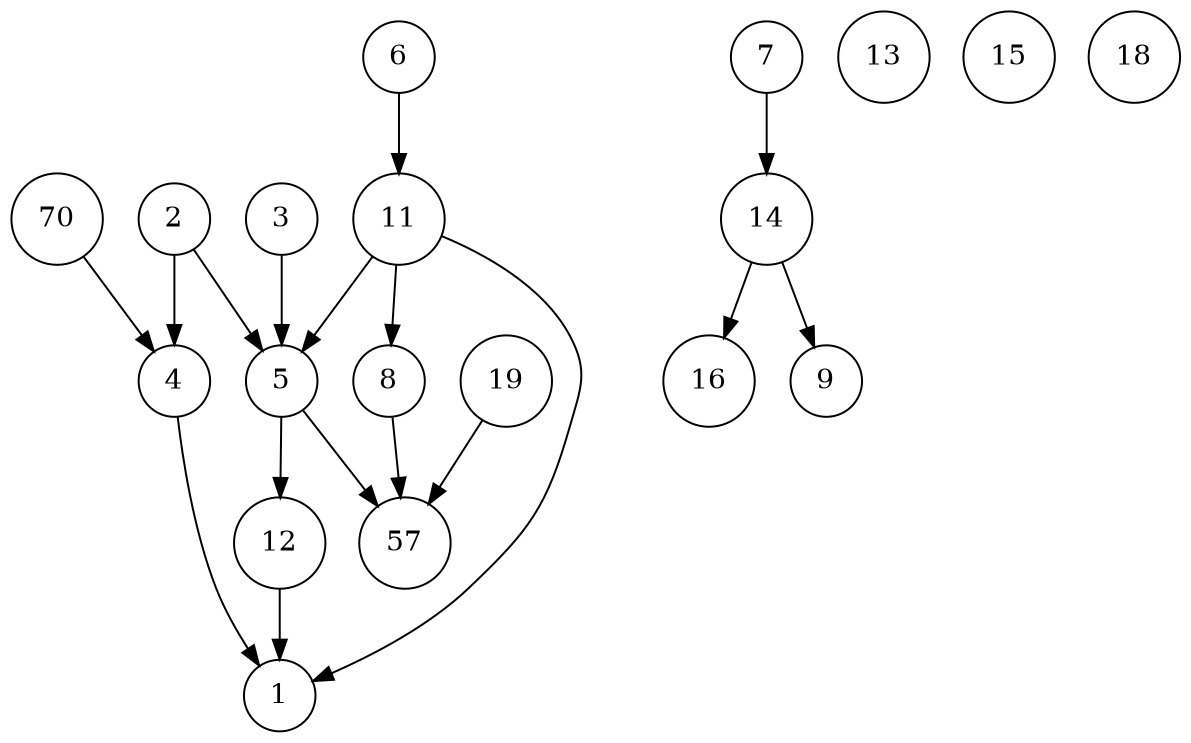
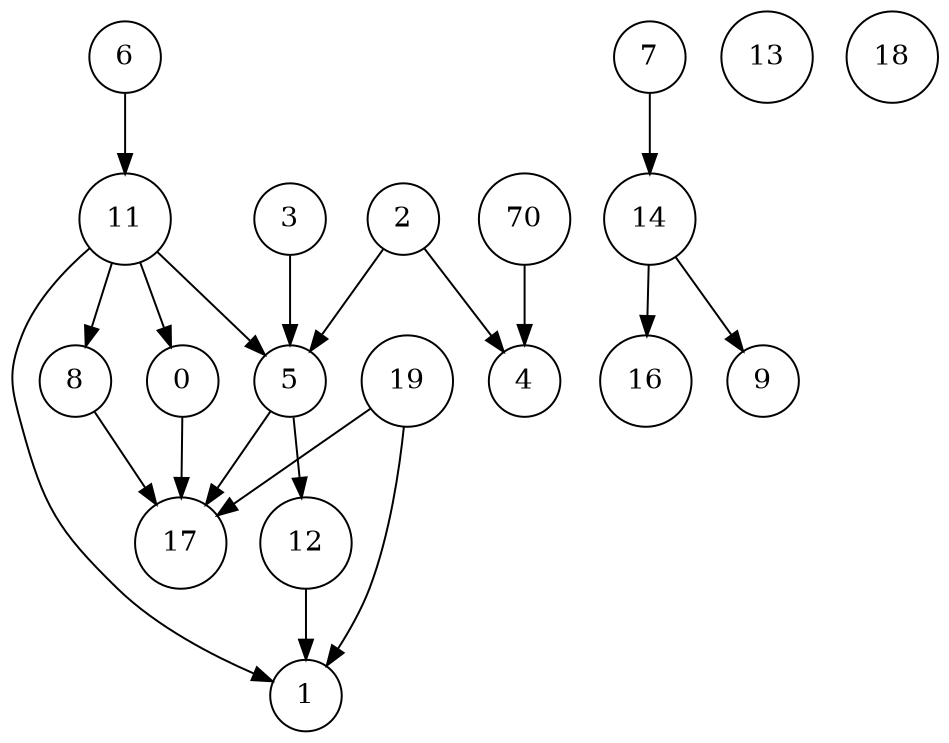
node "15": removed
node "0": added
edge "4" -> "1": now "19" -> "1"
node "57": label "57" -> "17"
